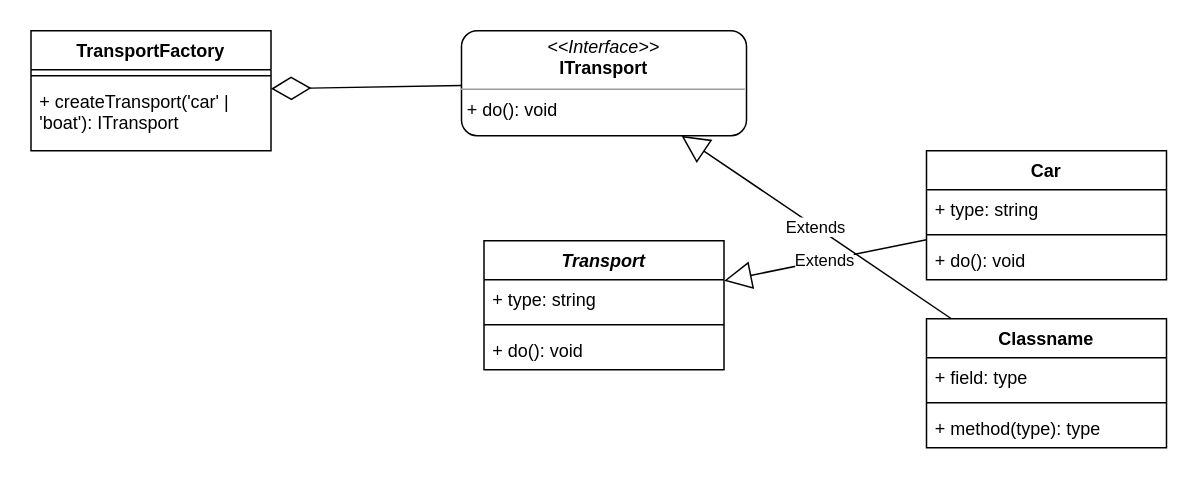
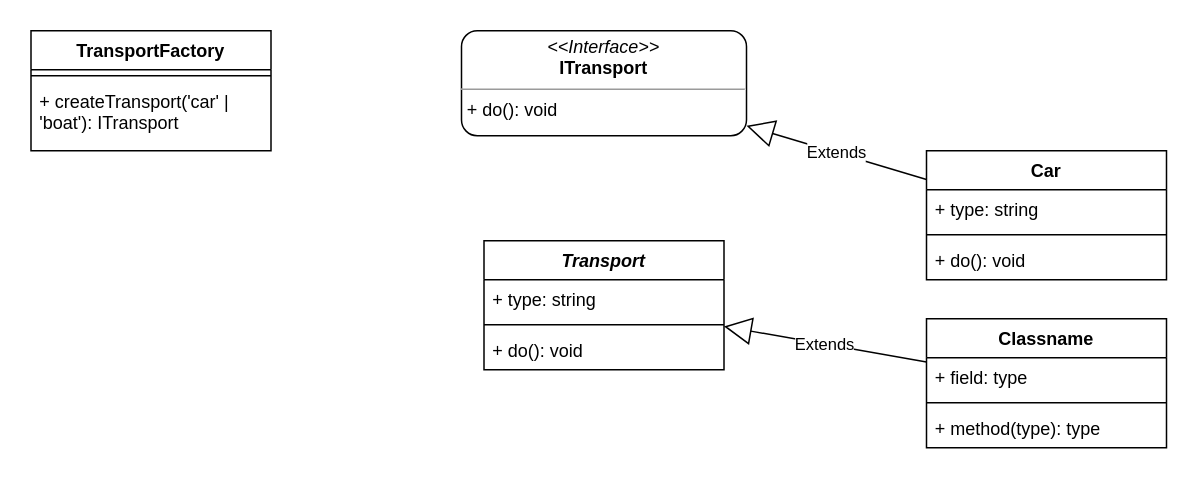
edge "<<Interface>> ITransport + do(): void" -> "TransportFactory": removed
edge "Classname" -> "<<Interface>> ITransport + do(): void": now "Classname" -> "Transport"
edge "Car" -> "Transport": now "Car" -> "<<Interface>> ITransport + do(): void"
